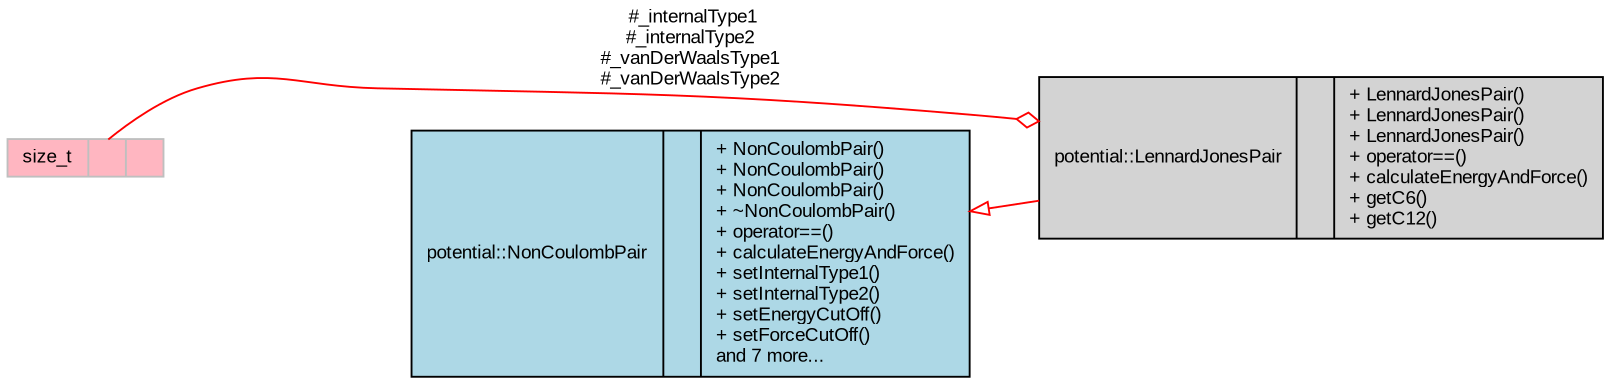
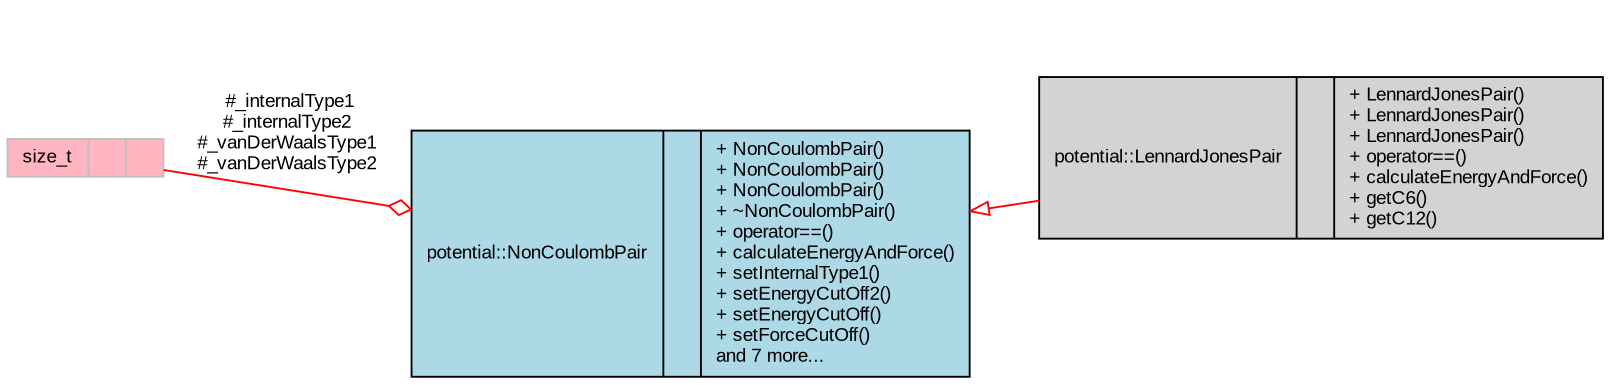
edge "size_t" -> "potential::LennardJonesPair": now "size_t" -> "potential::NonCoulombPair"
node "potential::NonCoulombPair": text "+ setInternalType2()" -> "+ setEnergyCutOff2()"
